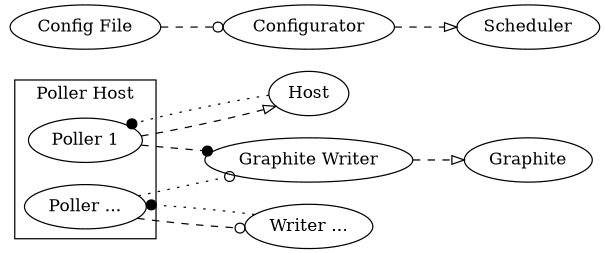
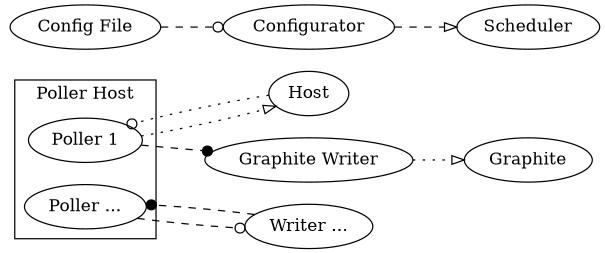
edge "Host" -> "Poller 1": arrowhead dot -> odot
edge "Poller 1" -> "Host": style dashed -> dotted
edge "Graphite Writer" -> "Graphite": style dashed -> dotted
edge "Poller ..." -> "Graphite Writer": removed
edge "Writer ..." -> "Poller ...": style dotted -> dashed
